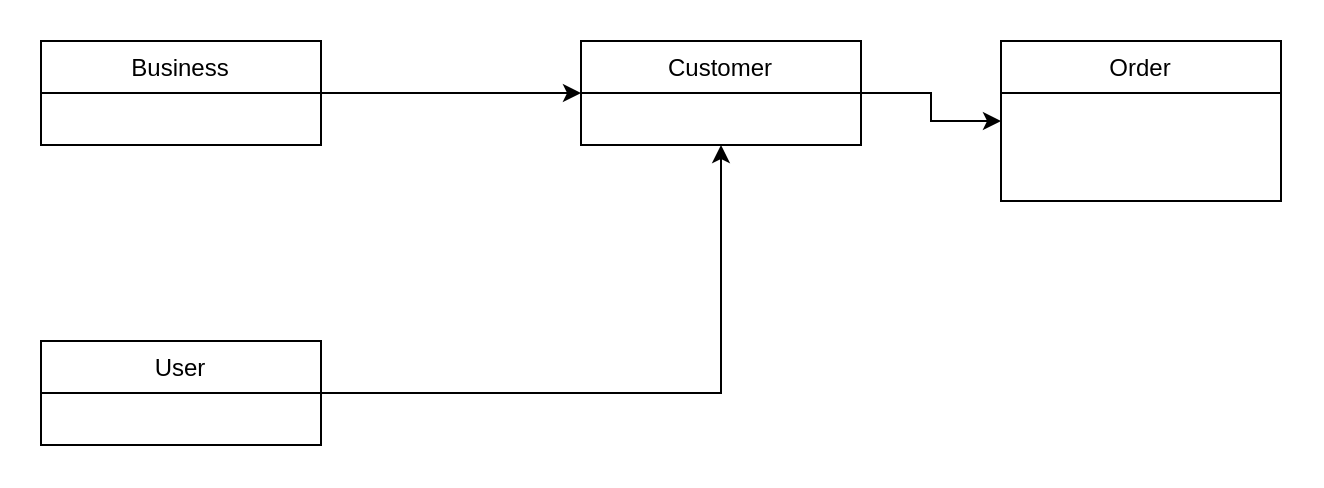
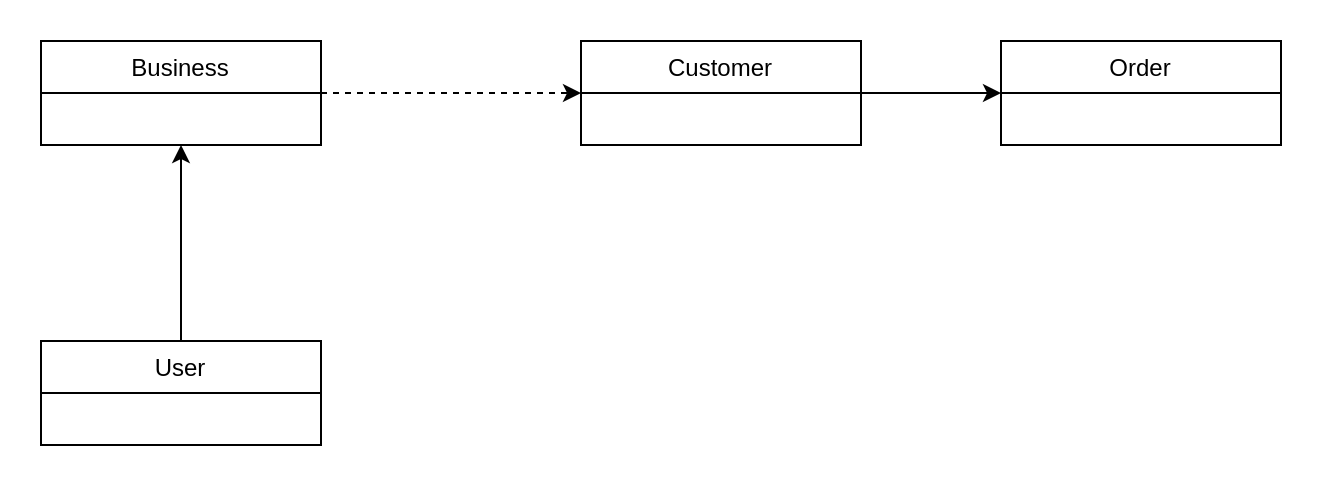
edge "Business" -> "Customer": style solid -> dashed
node "Order": size 280x160 -> 280x104
edge "User" -> "Customer": now "User" -> "Business"
